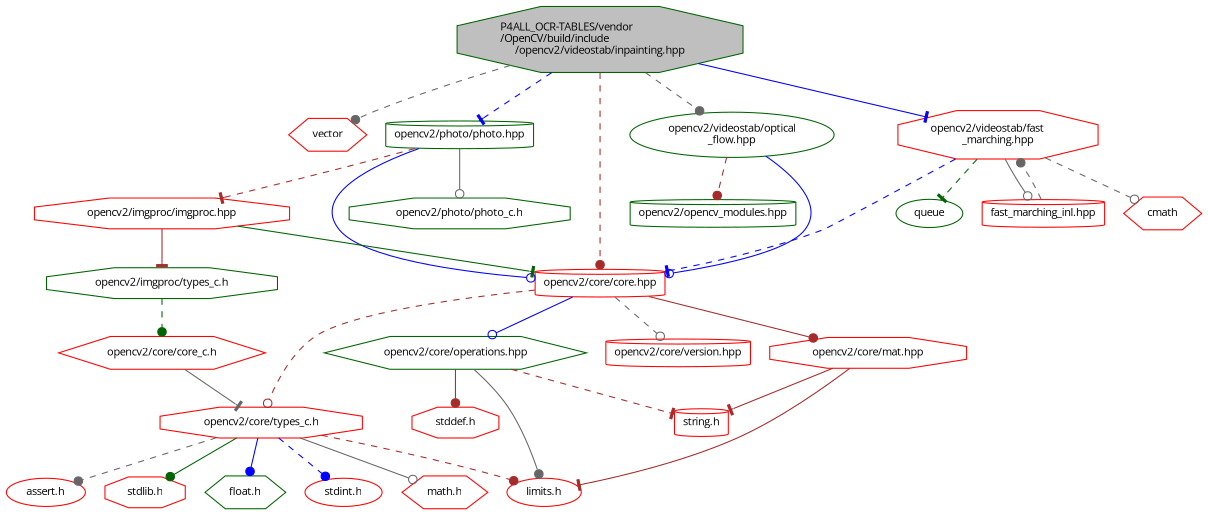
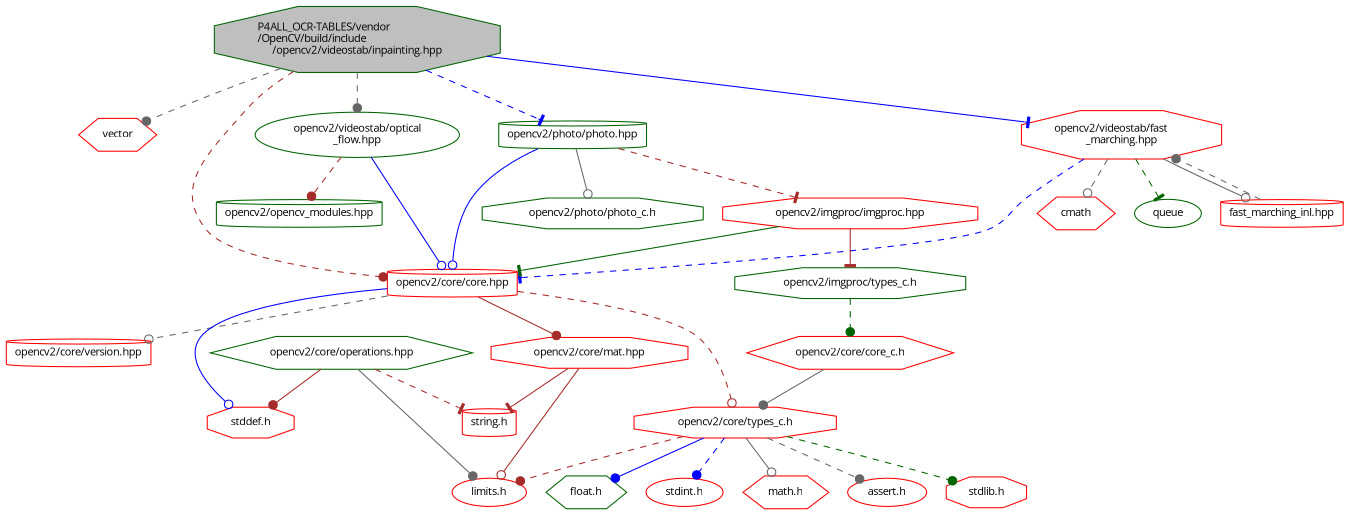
edge "opencv2/core/core.hpp" -> "opencv2/core/operations.hpp": now "opencv2/core/core.hpp" -> "stddef.h"
edge "opencv2/core/core_c.h" -> "opencv2/core/types_c.h": arrowhead tee -> dot
edge "opencv2/core/mat.hpp" -> "limits.h": arrowhead tee -> odot
edge "opencv2/core/types_c.h" -> "stdlib.h": style solid -> dashed
